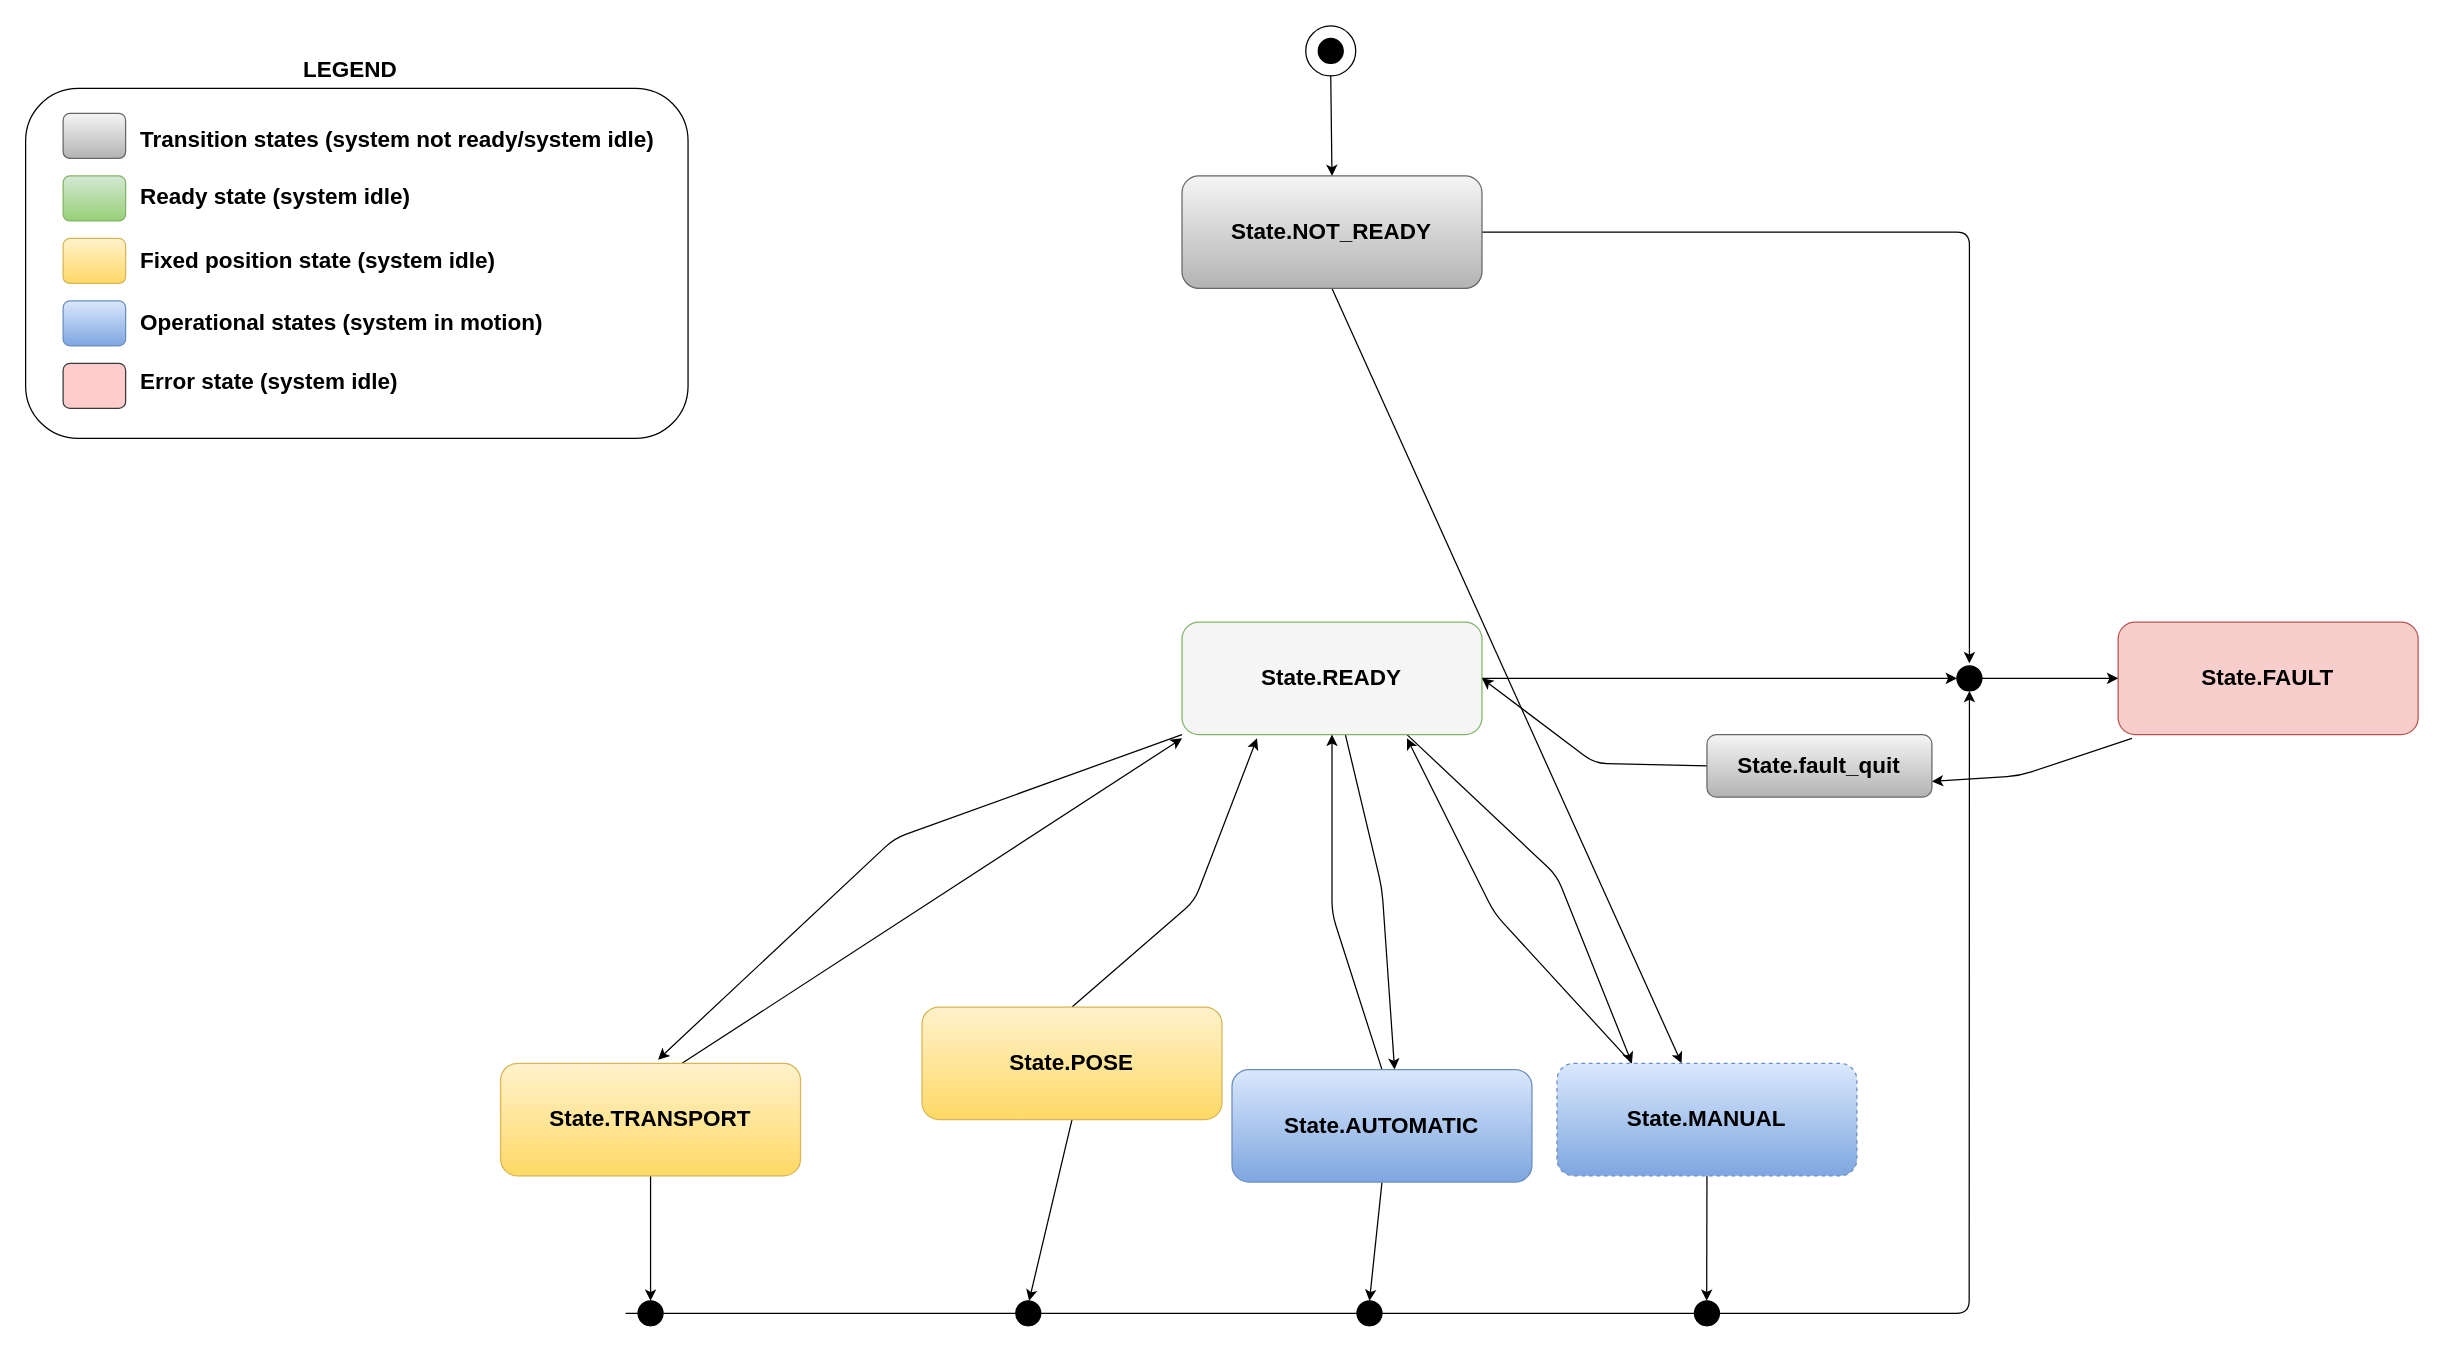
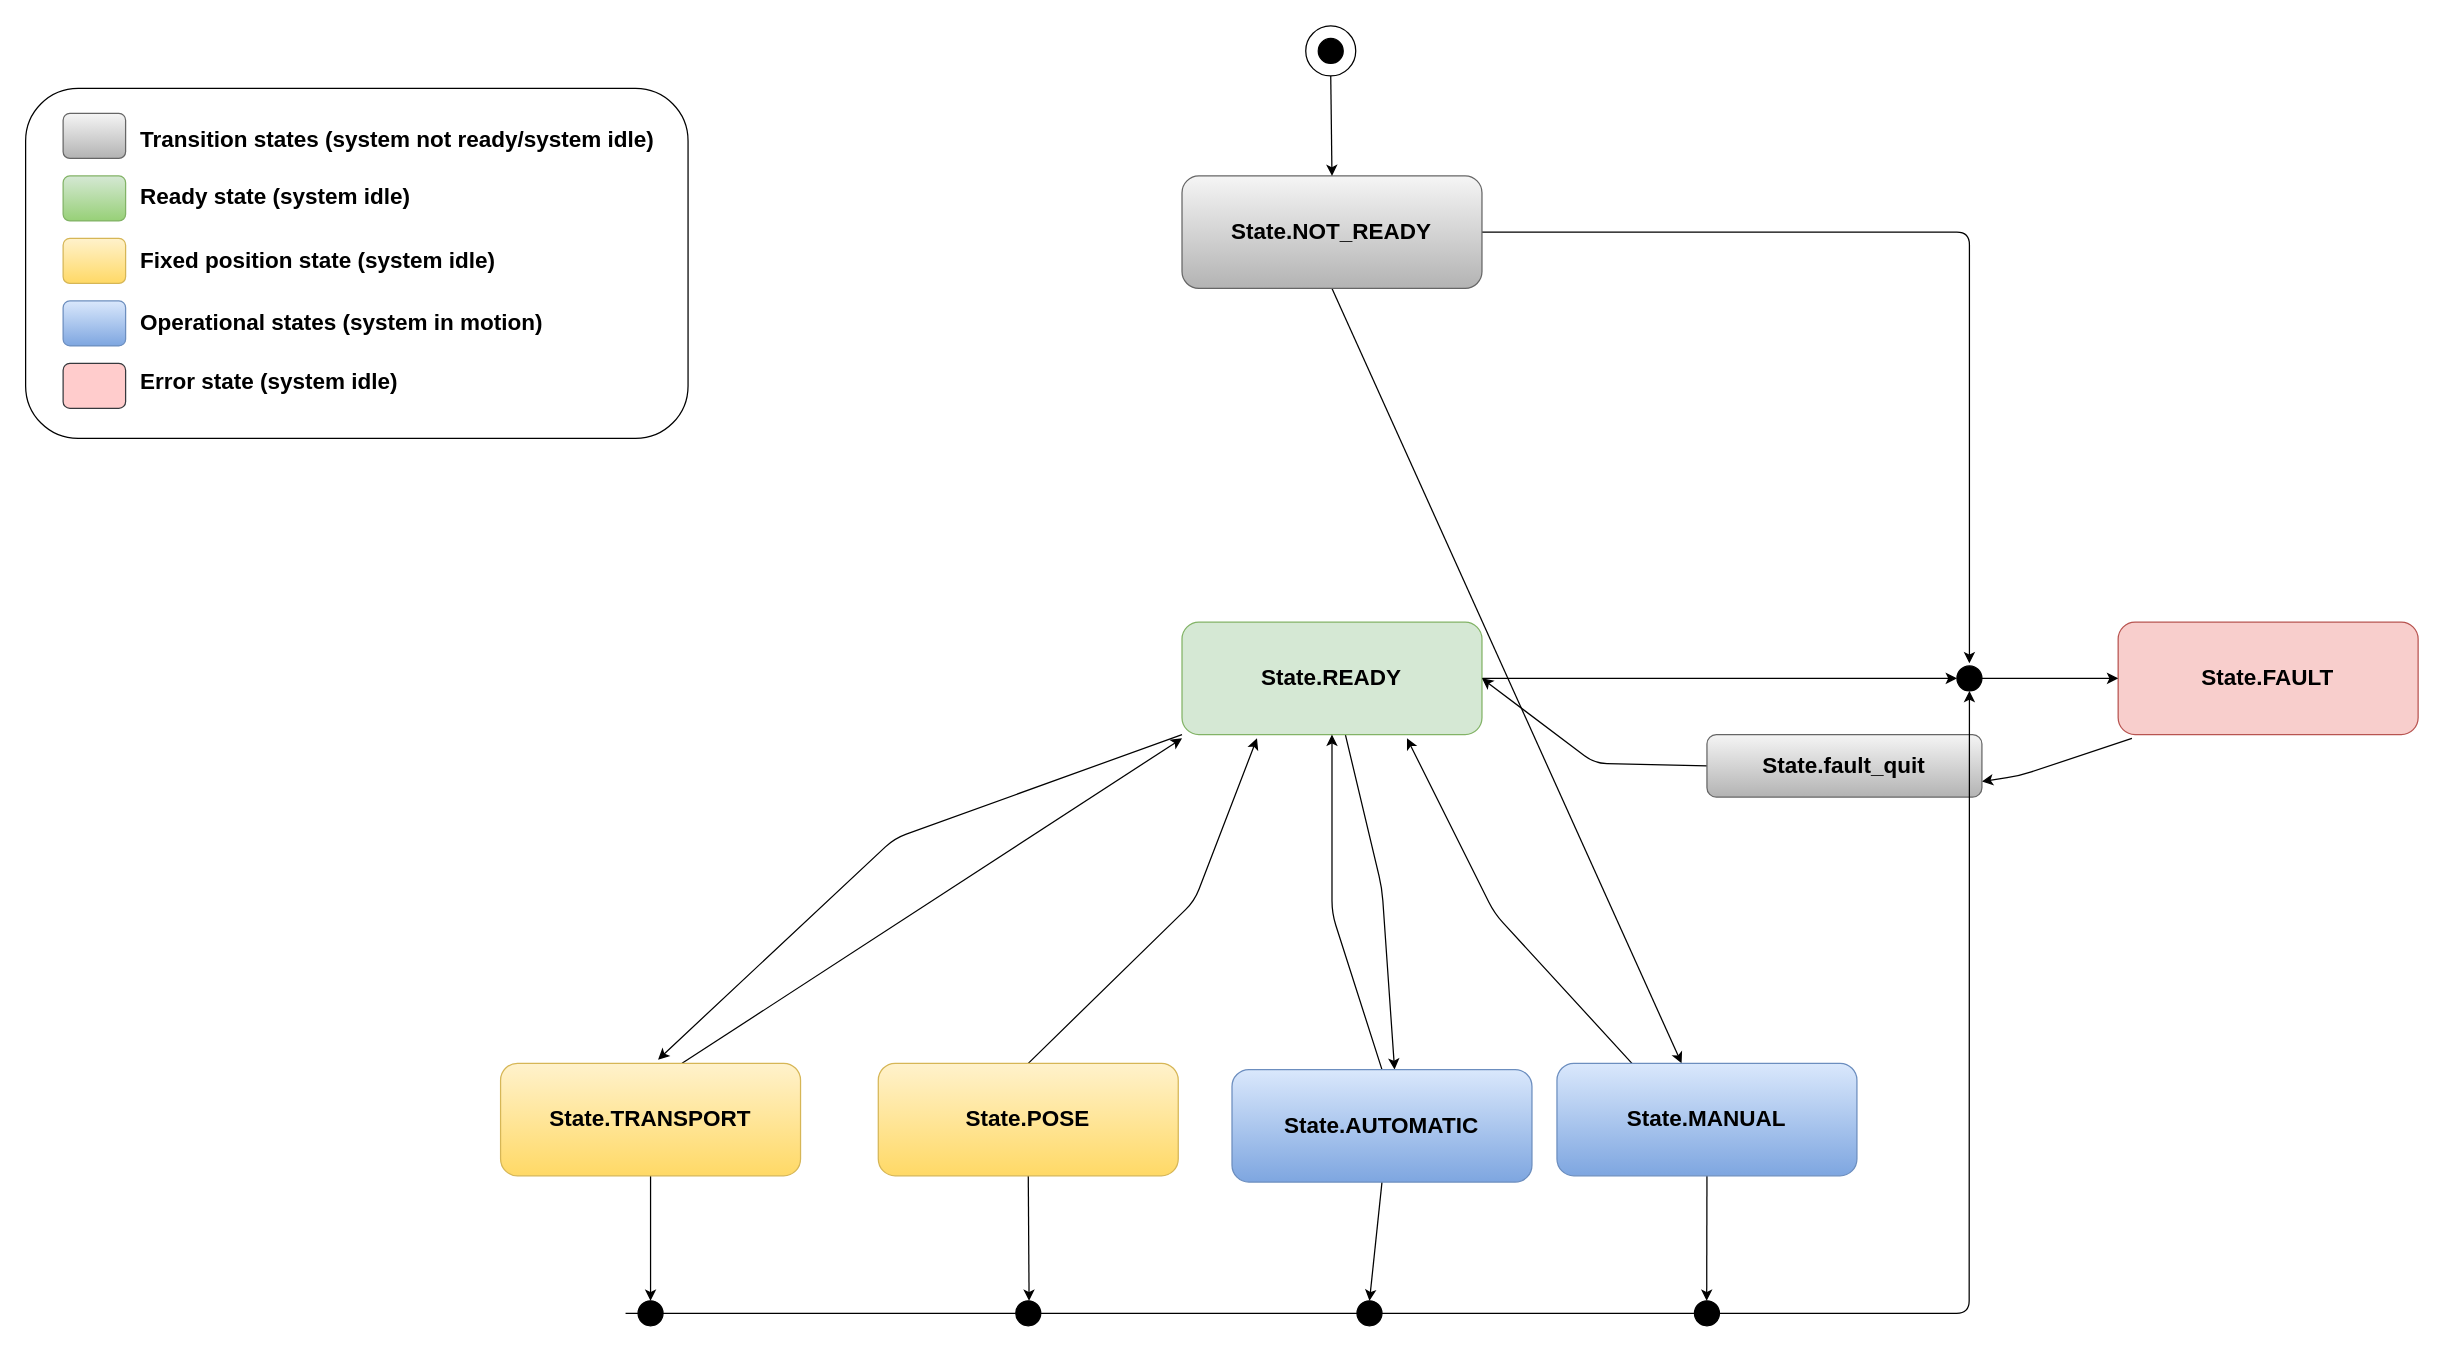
node "LEGEND": removed
node "State.READY": fillcolor #f5f5f5 -> #d5e8d4
node "State.fault_quit": size 225x63 -> 275x63
edge "State.READY" -> "State.MANUAL": removed
node "State.POSE": moved (1072, 1063) -> (1028, 1119)
node "State.MANUAL": style dashed -> solid
